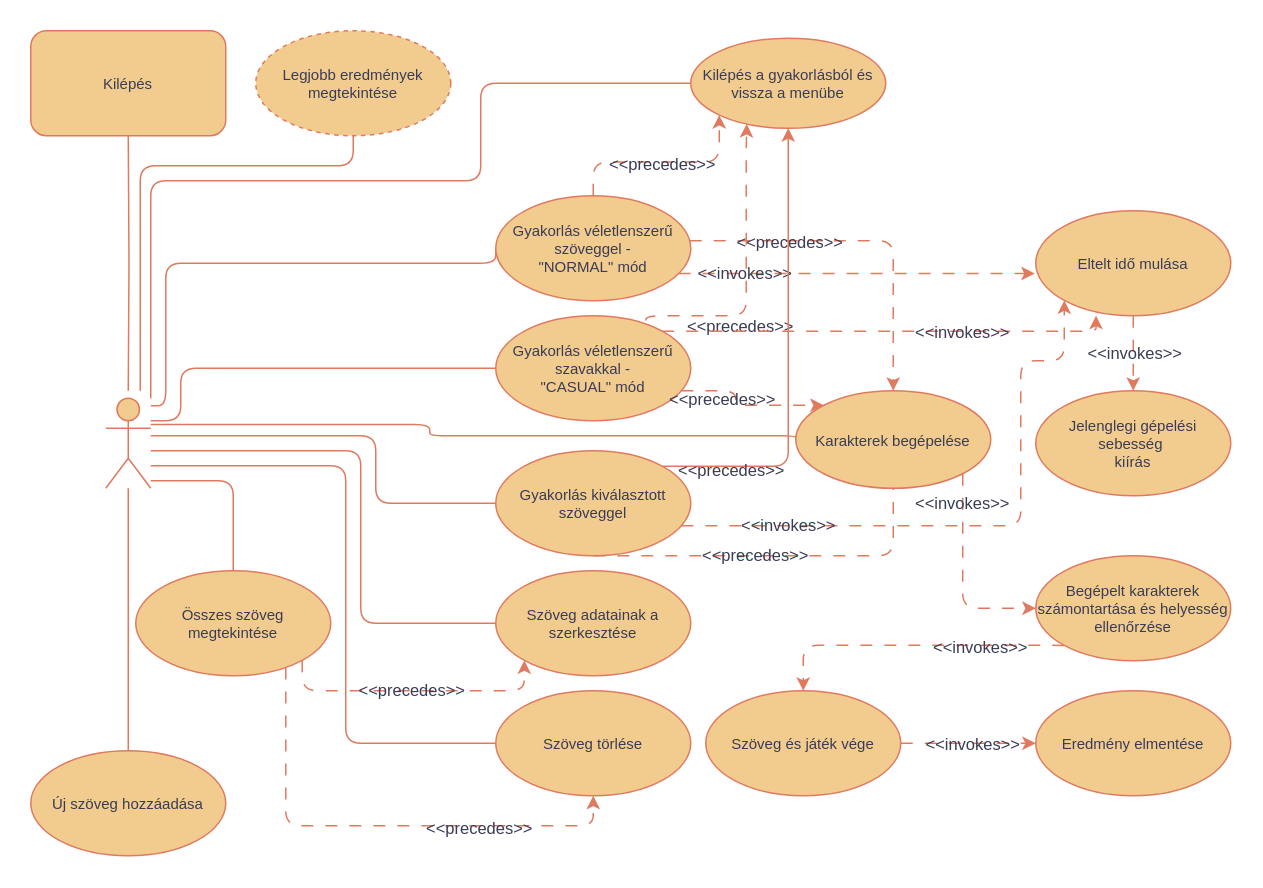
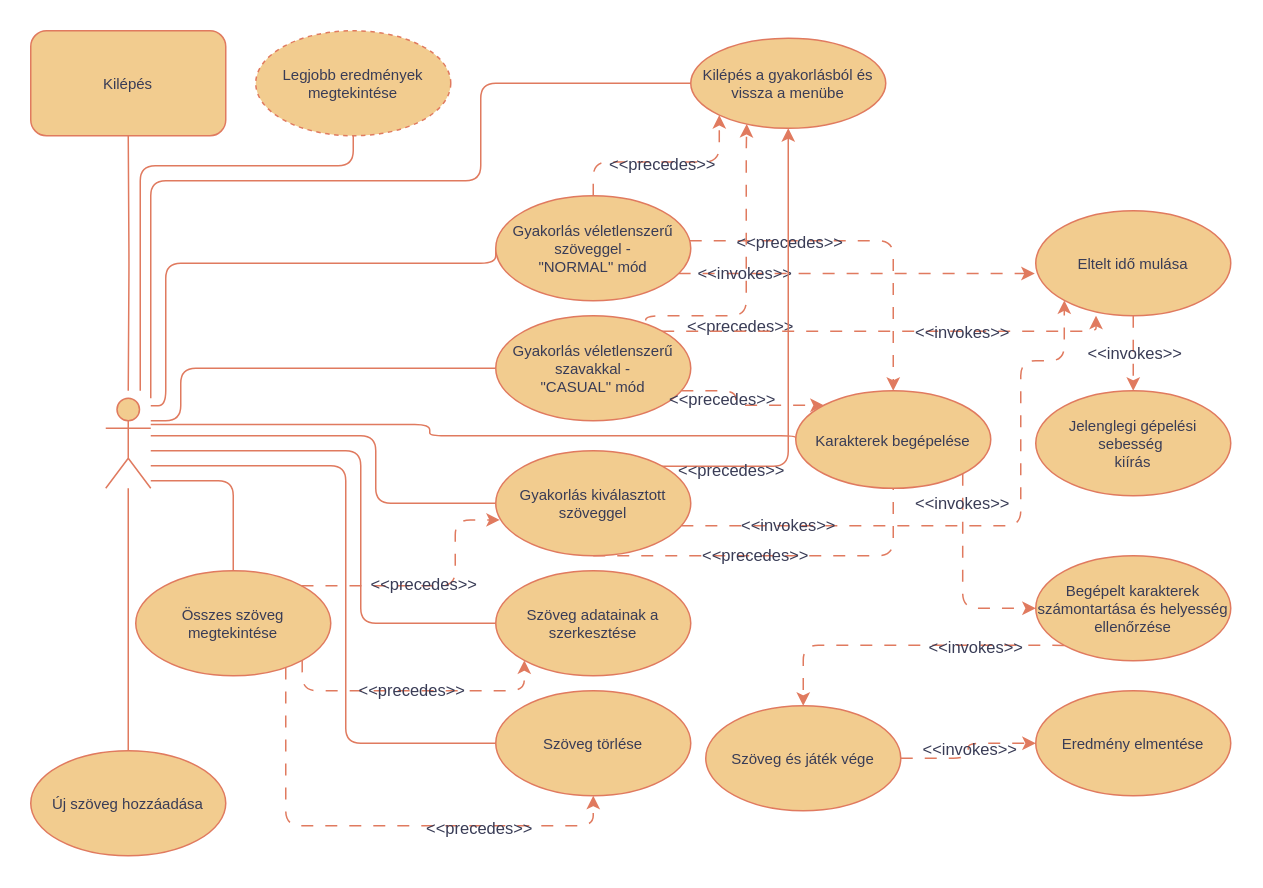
edge "Összes szöveg megtekintése" -> "Gyakorlás kiválasztott szöveggel": added, label "<<precedes>>"
node "Szöveg és játék vége": moved (803, 743) -> (803, 758)
